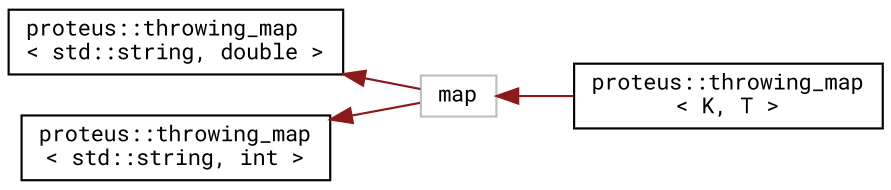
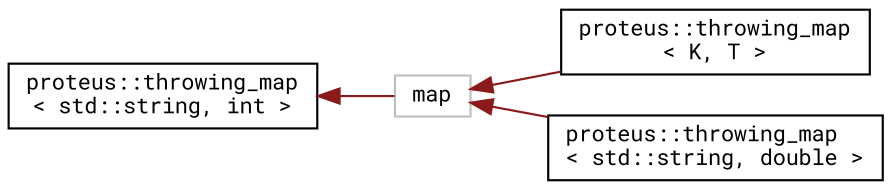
edge "map" -> "proteus::throwing_map < std::string, double >": reversed
